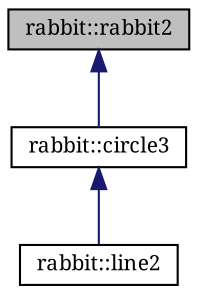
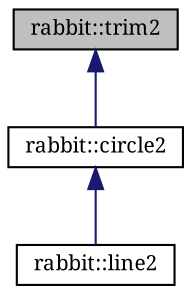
node "rabbit::rabbit2": label "rabbit::rabbit2" -> "rabbit::trim2"
node "rabbit::circle3": label "rabbit::circle3" -> "rabbit::circle2"
